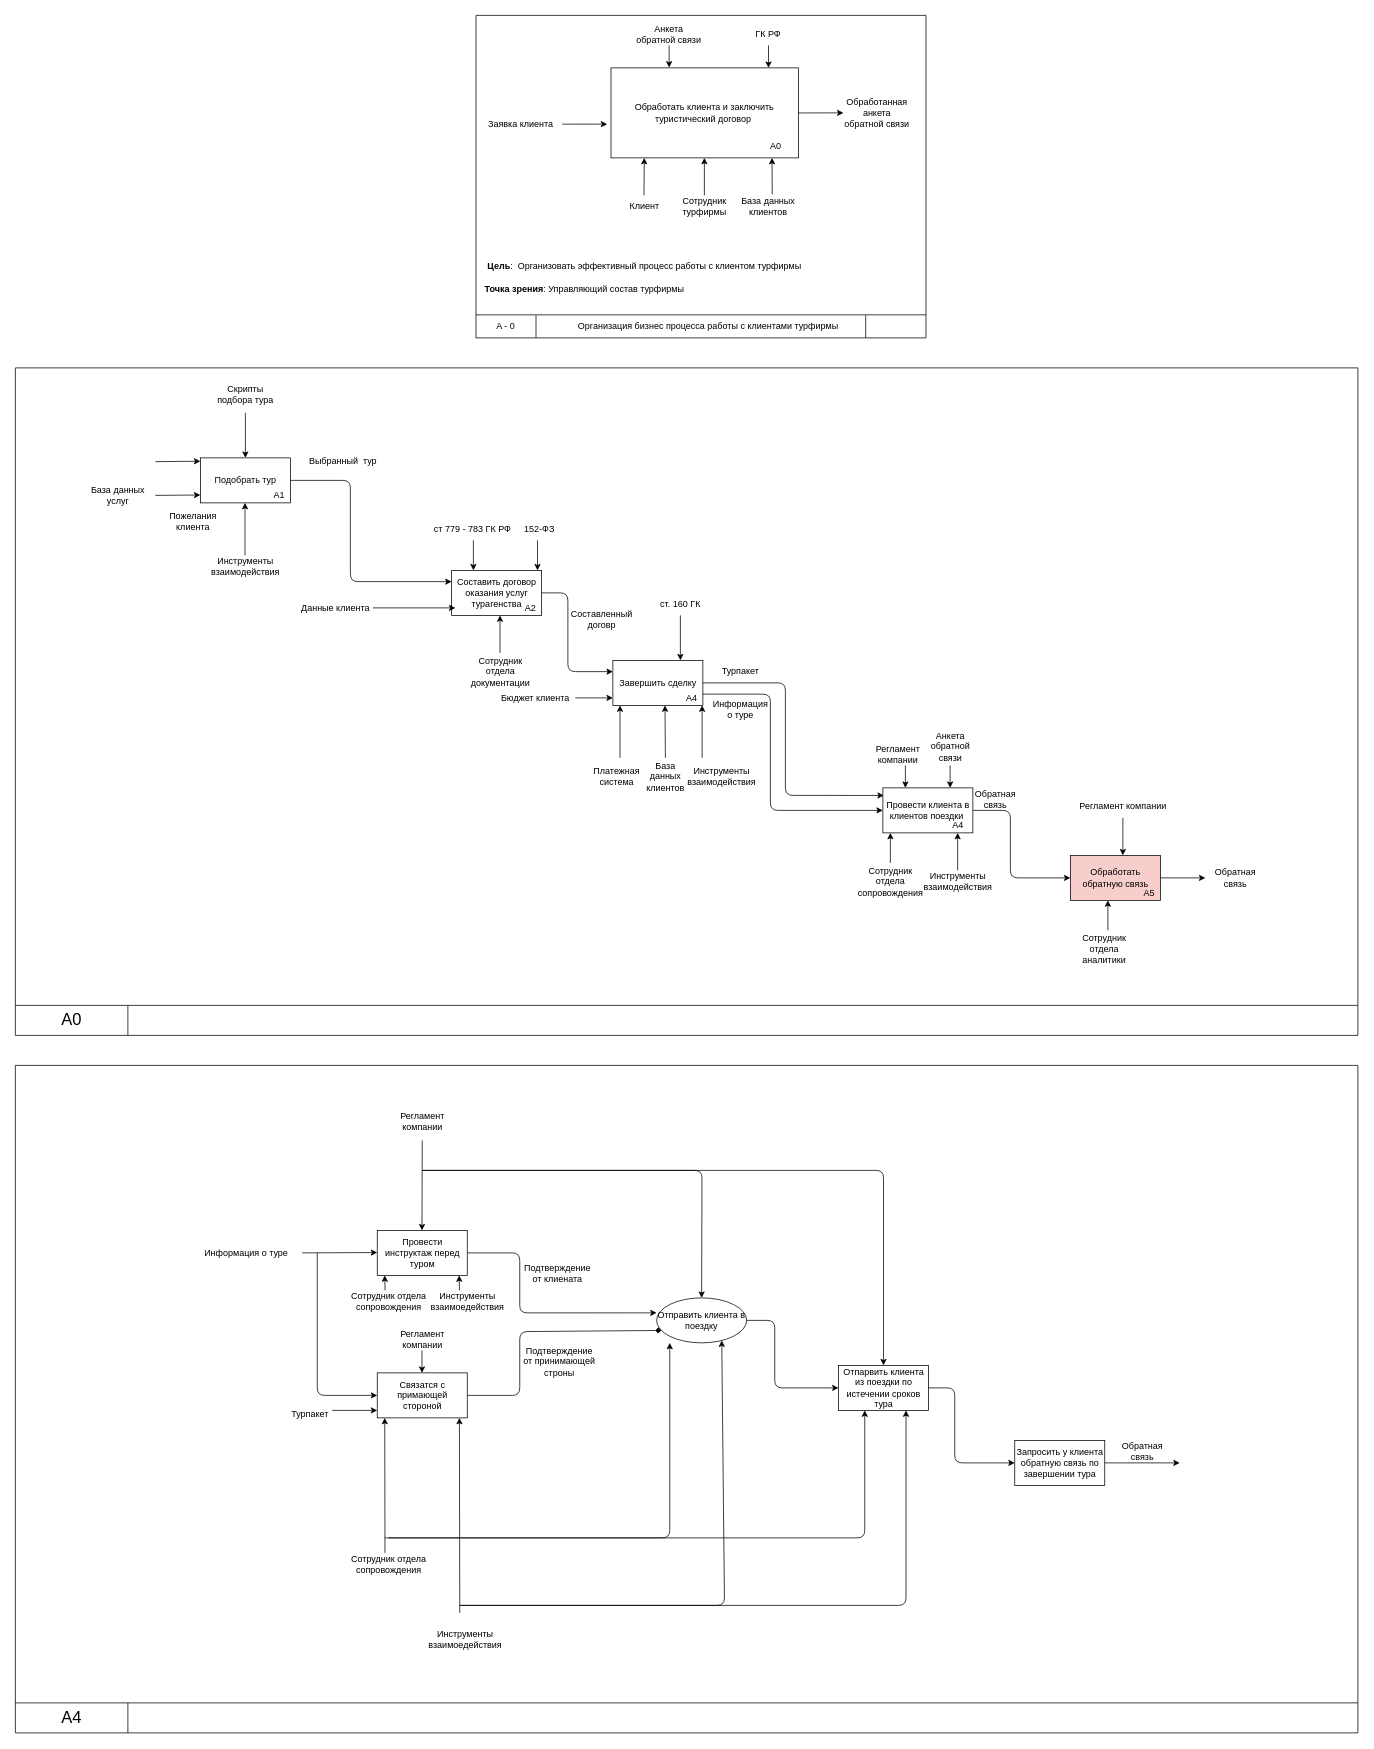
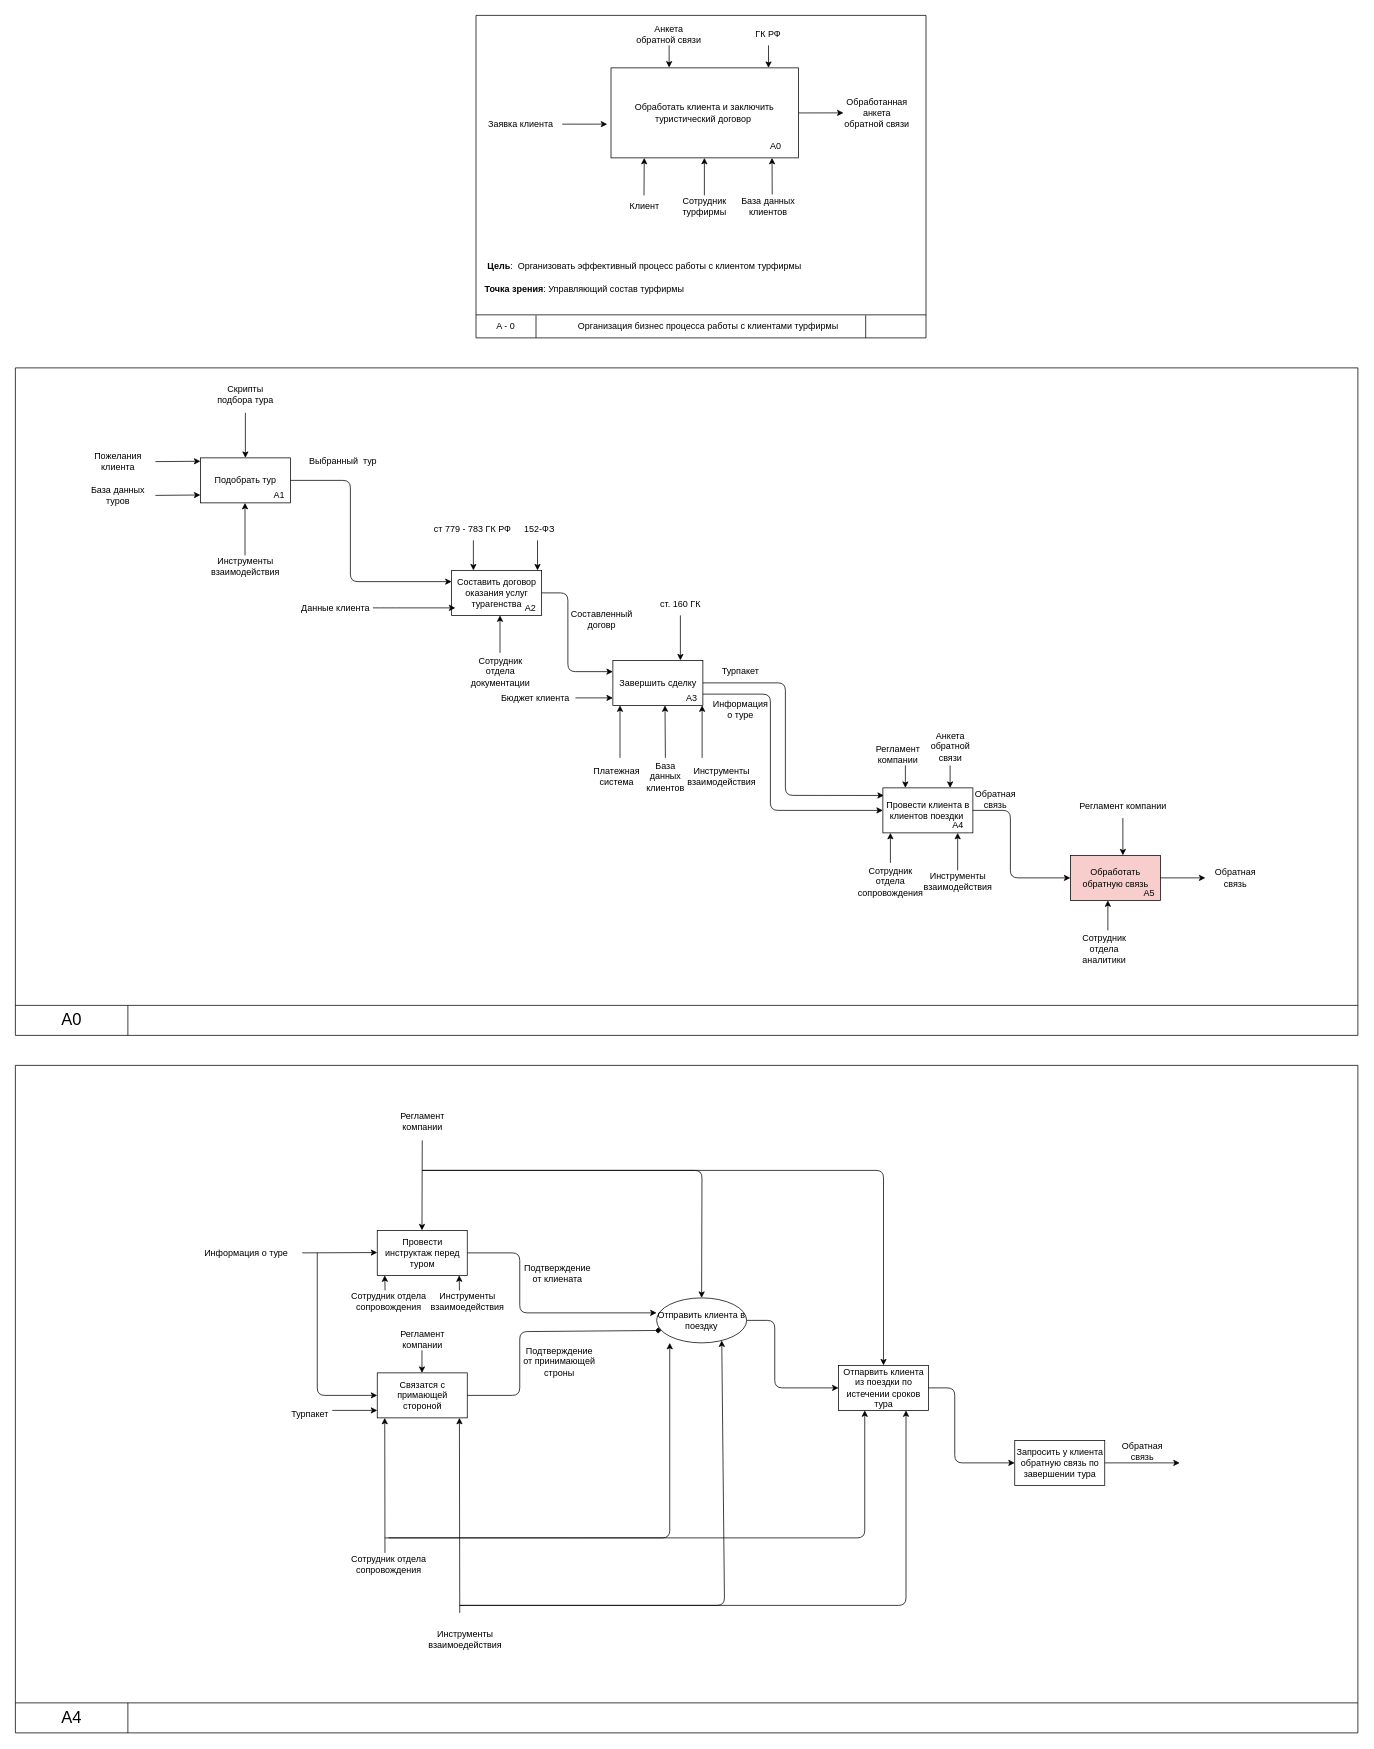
node "База данных услуг": label "База данных услуг" -> "База данных туров"
node "Пожелания клиента": moved (193, 522) -> (118, 462)
node "A4": label "A4" -> "A3"
